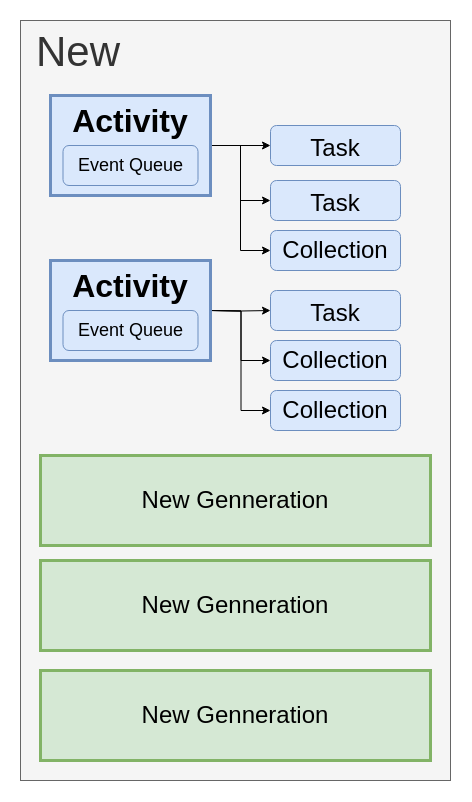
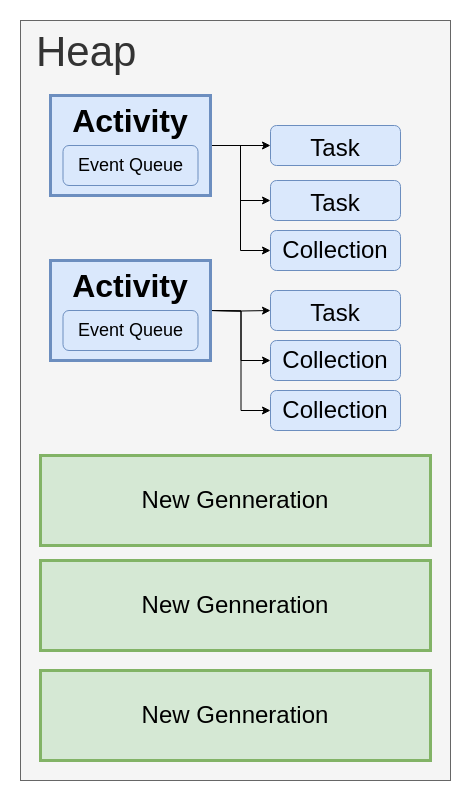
node "New": label "New" -> "Heap"
